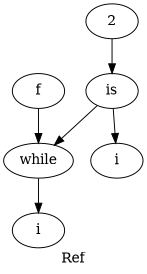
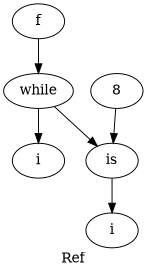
node "2": label "2" -> "8"
edge "is" -> "while": reversed
